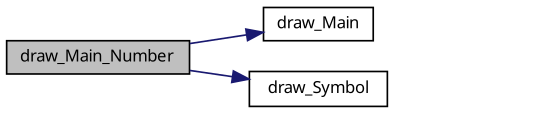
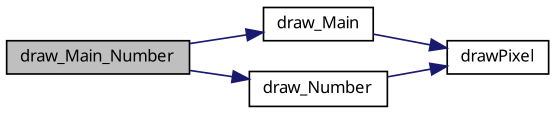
node "drawPixel": added
node "draw_Symbol": label "draw_Symbol" -> "draw_Number"
